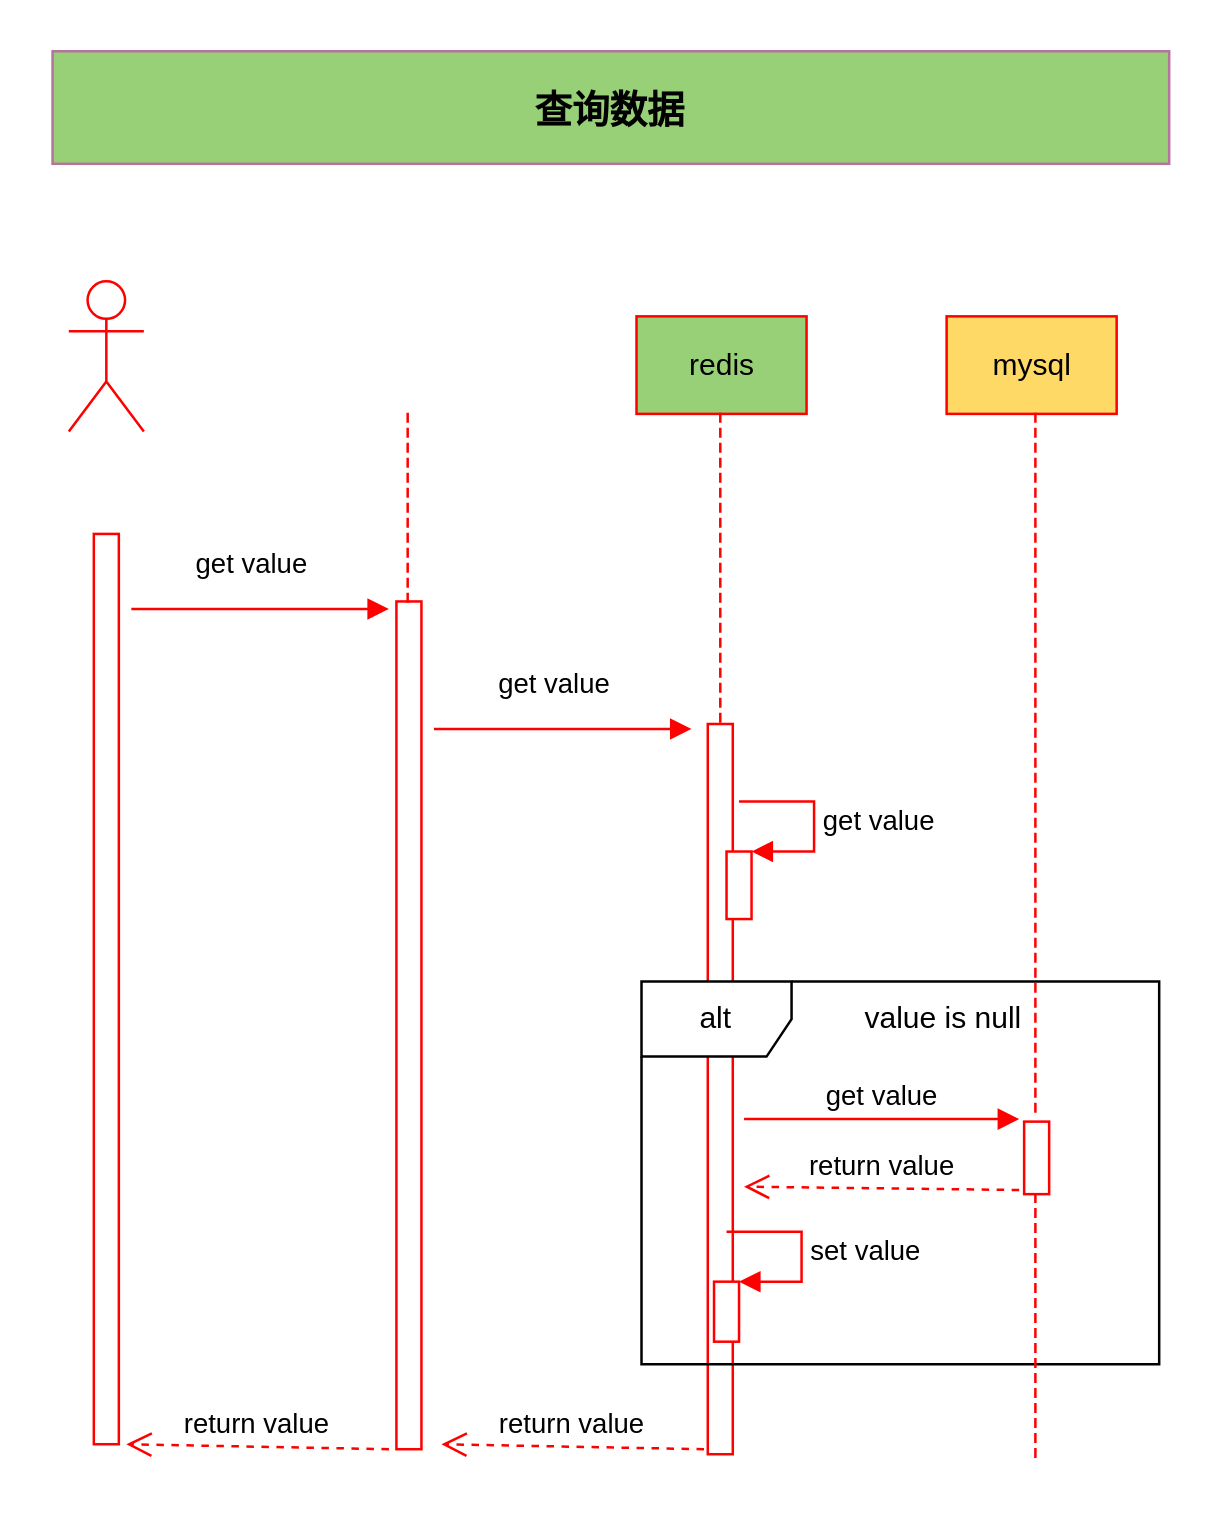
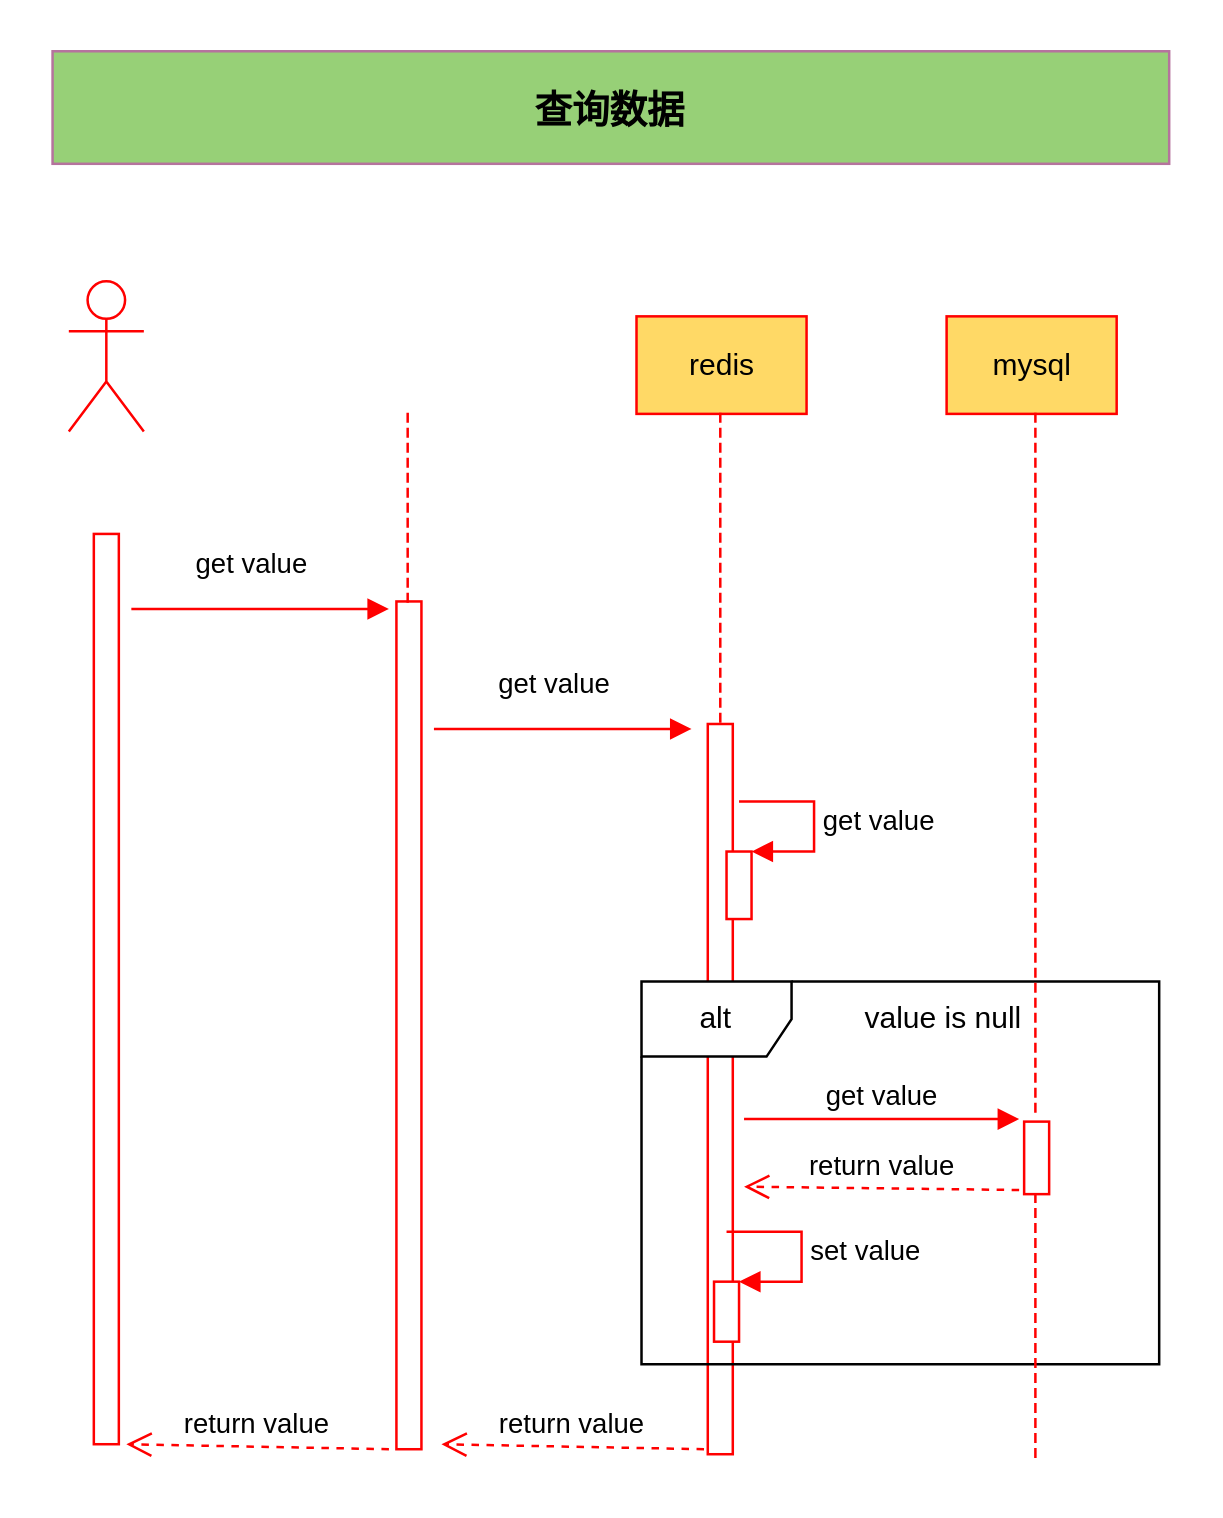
node "redis": fillcolor #97d077 -> #ffd966
